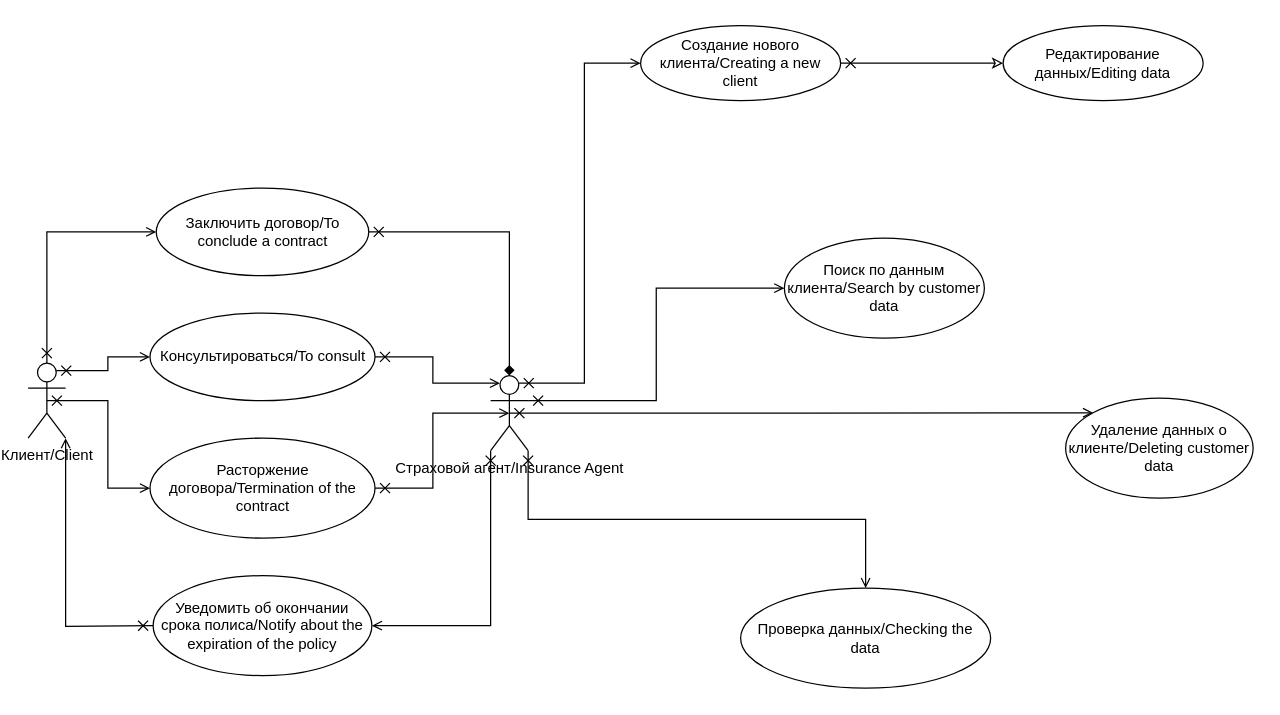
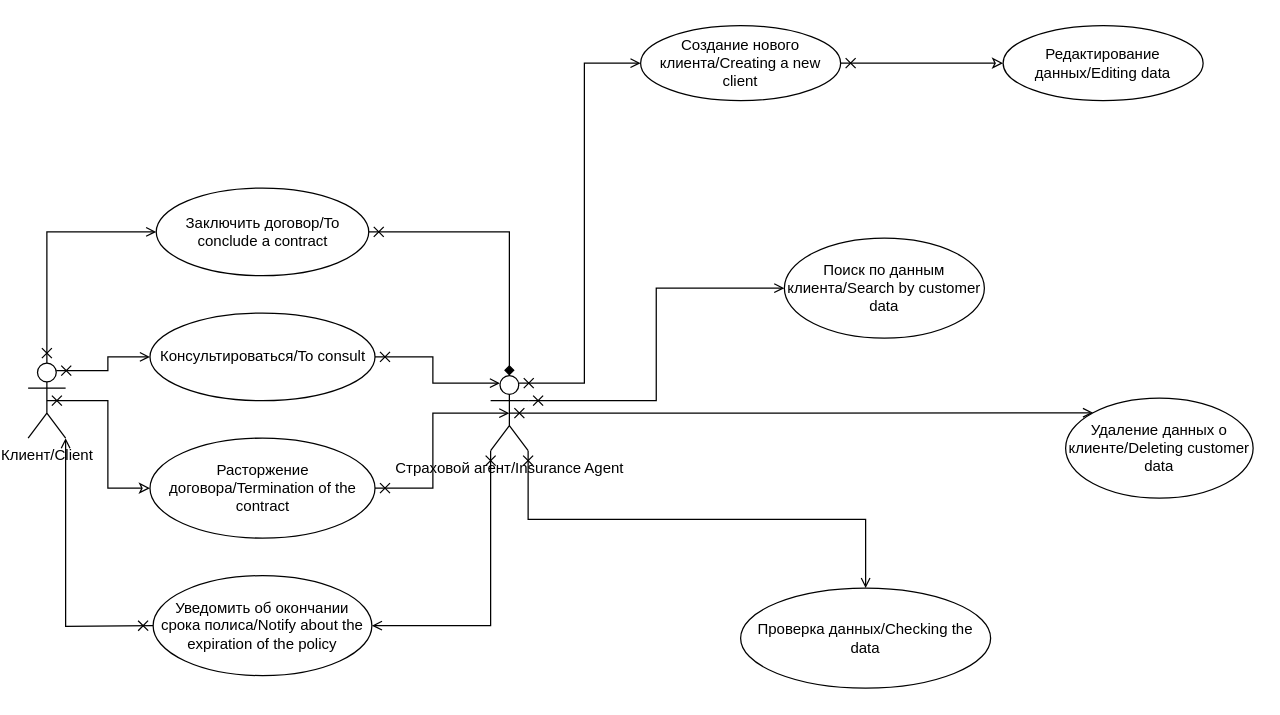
edge "Клиент/Client" -- "Расторжение договора/Termination of the contract": arrowhead open -> classic
